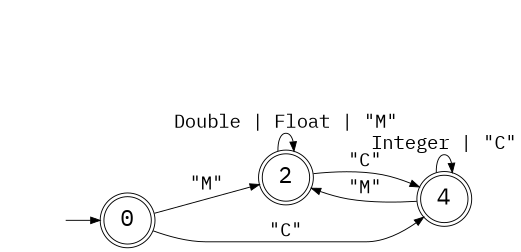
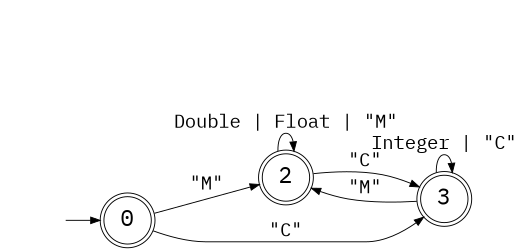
node "4": label "4" -> "3"
